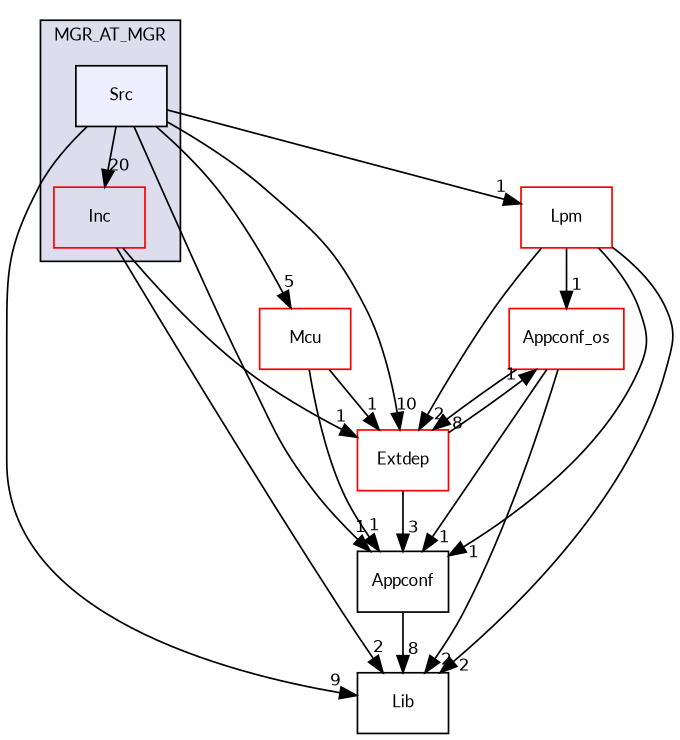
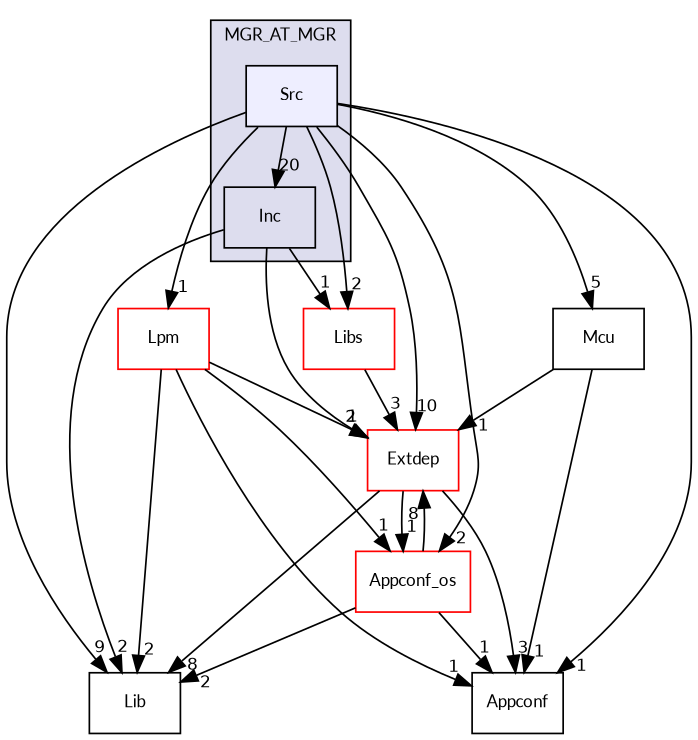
node "Inc": color red -> black
edge "Src" -> "Appconf_os": added
node "Mcu": color red -> black
node "Libs": added
edge "Appconf" -> "Lib": now "Extdep" -> "Lib"
